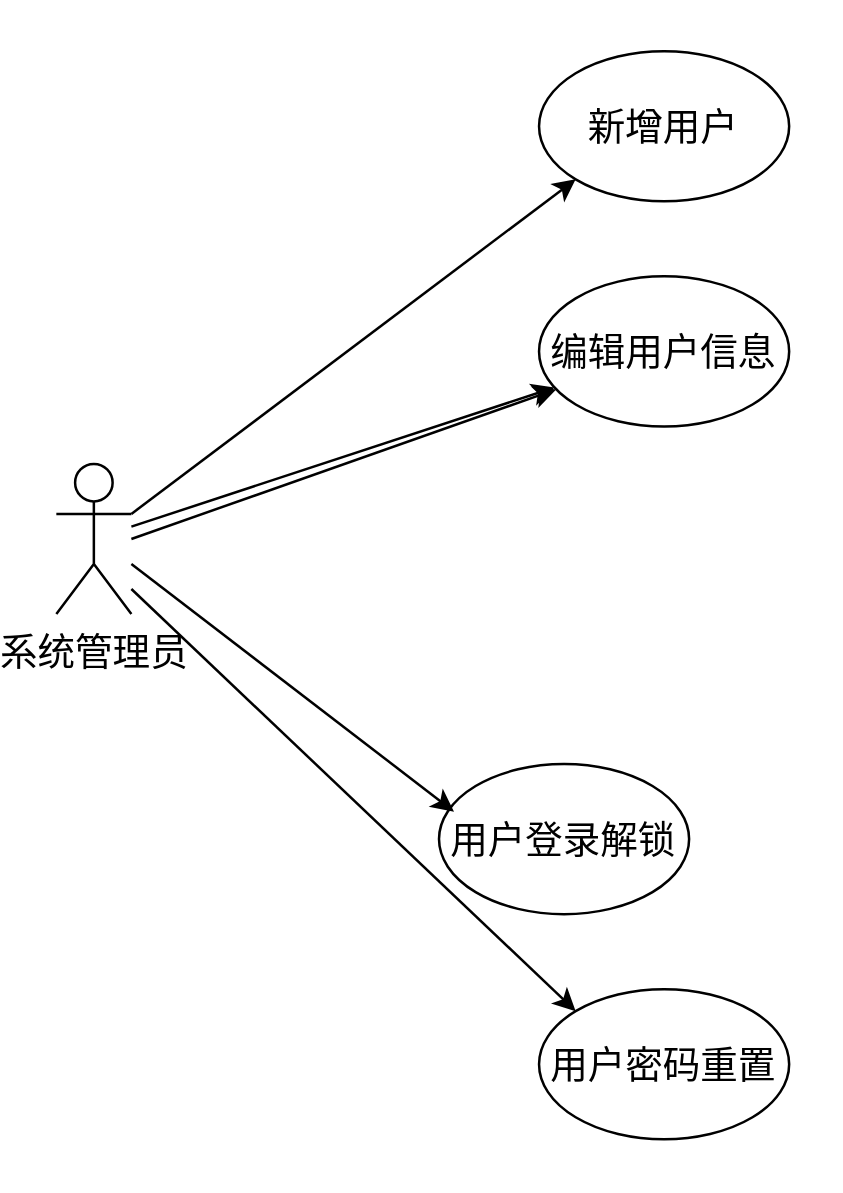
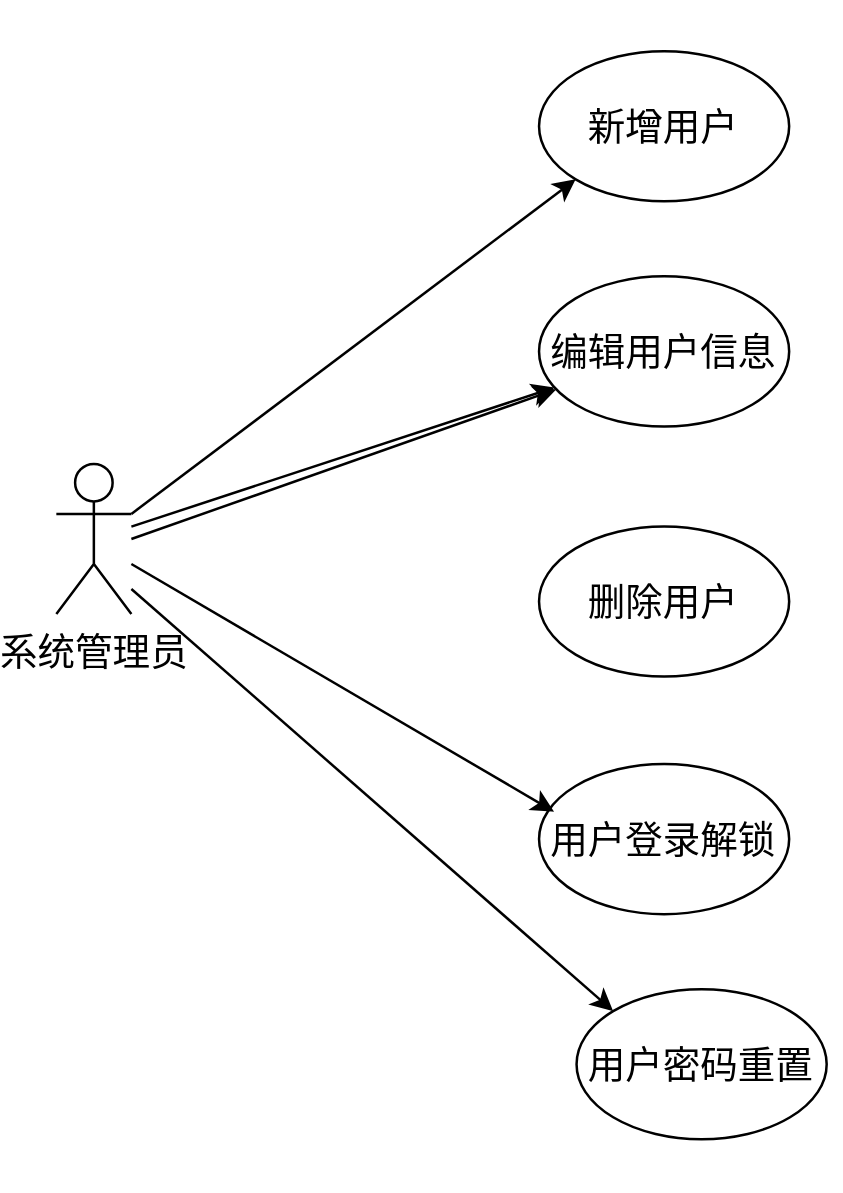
node "删除用户": added
node "用户登录解锁": moved (564, 839) -> (664, 839)
node "用户密码重置": moved (664, 1064) -> (701, 1064)
